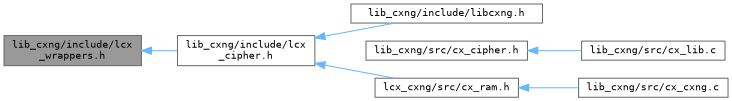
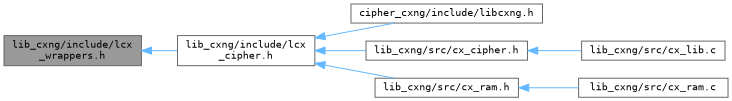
node "lib_cxng/include/libcxng.h": label "lib_cxng/include/libcxng.h" -> "cipher_cxng/include/libcxng.h"
edge "lib_cxng/src/cx_cipher.h" -> "lib_cxng/include/lcx _cipher.h": added
node "lcx_cxng/src/cx_ram.h": label "lcx_cxng/src/cx_ram.h" -> "lib_cxng/src/cx_ram.h"
node "lib_cxng/src/cx_cxng.c": label "lib_cxng/src/cx_cxng.c" -> "lib_cxng/src/cx_ram.c"
